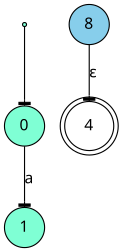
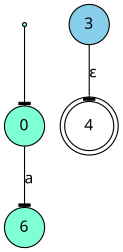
node "8": label "8" -> "3"
node "1": label "1" -> "6"
